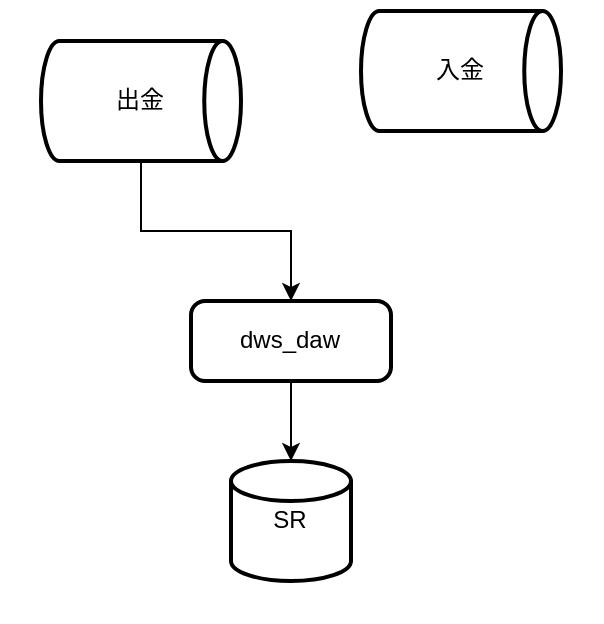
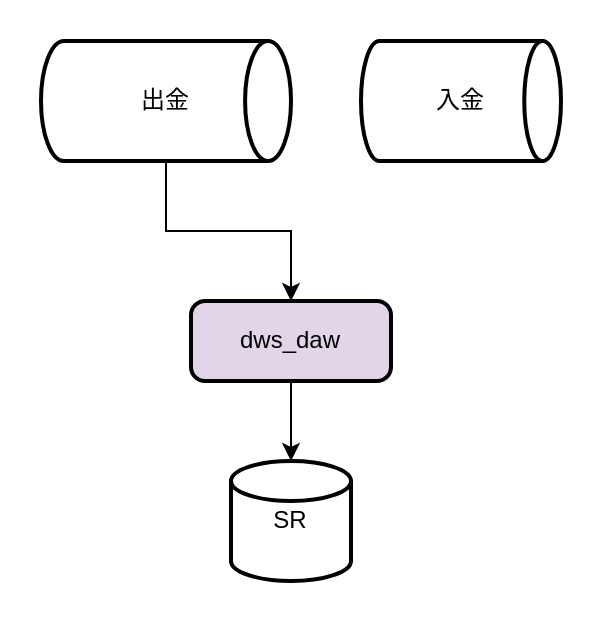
node "入金": moved (461, 71) -> (461, 101)
node "出金": size 200x120 -> 250x120
node "dws_daw": fillcolor #ffffff -> #e1d5e7
